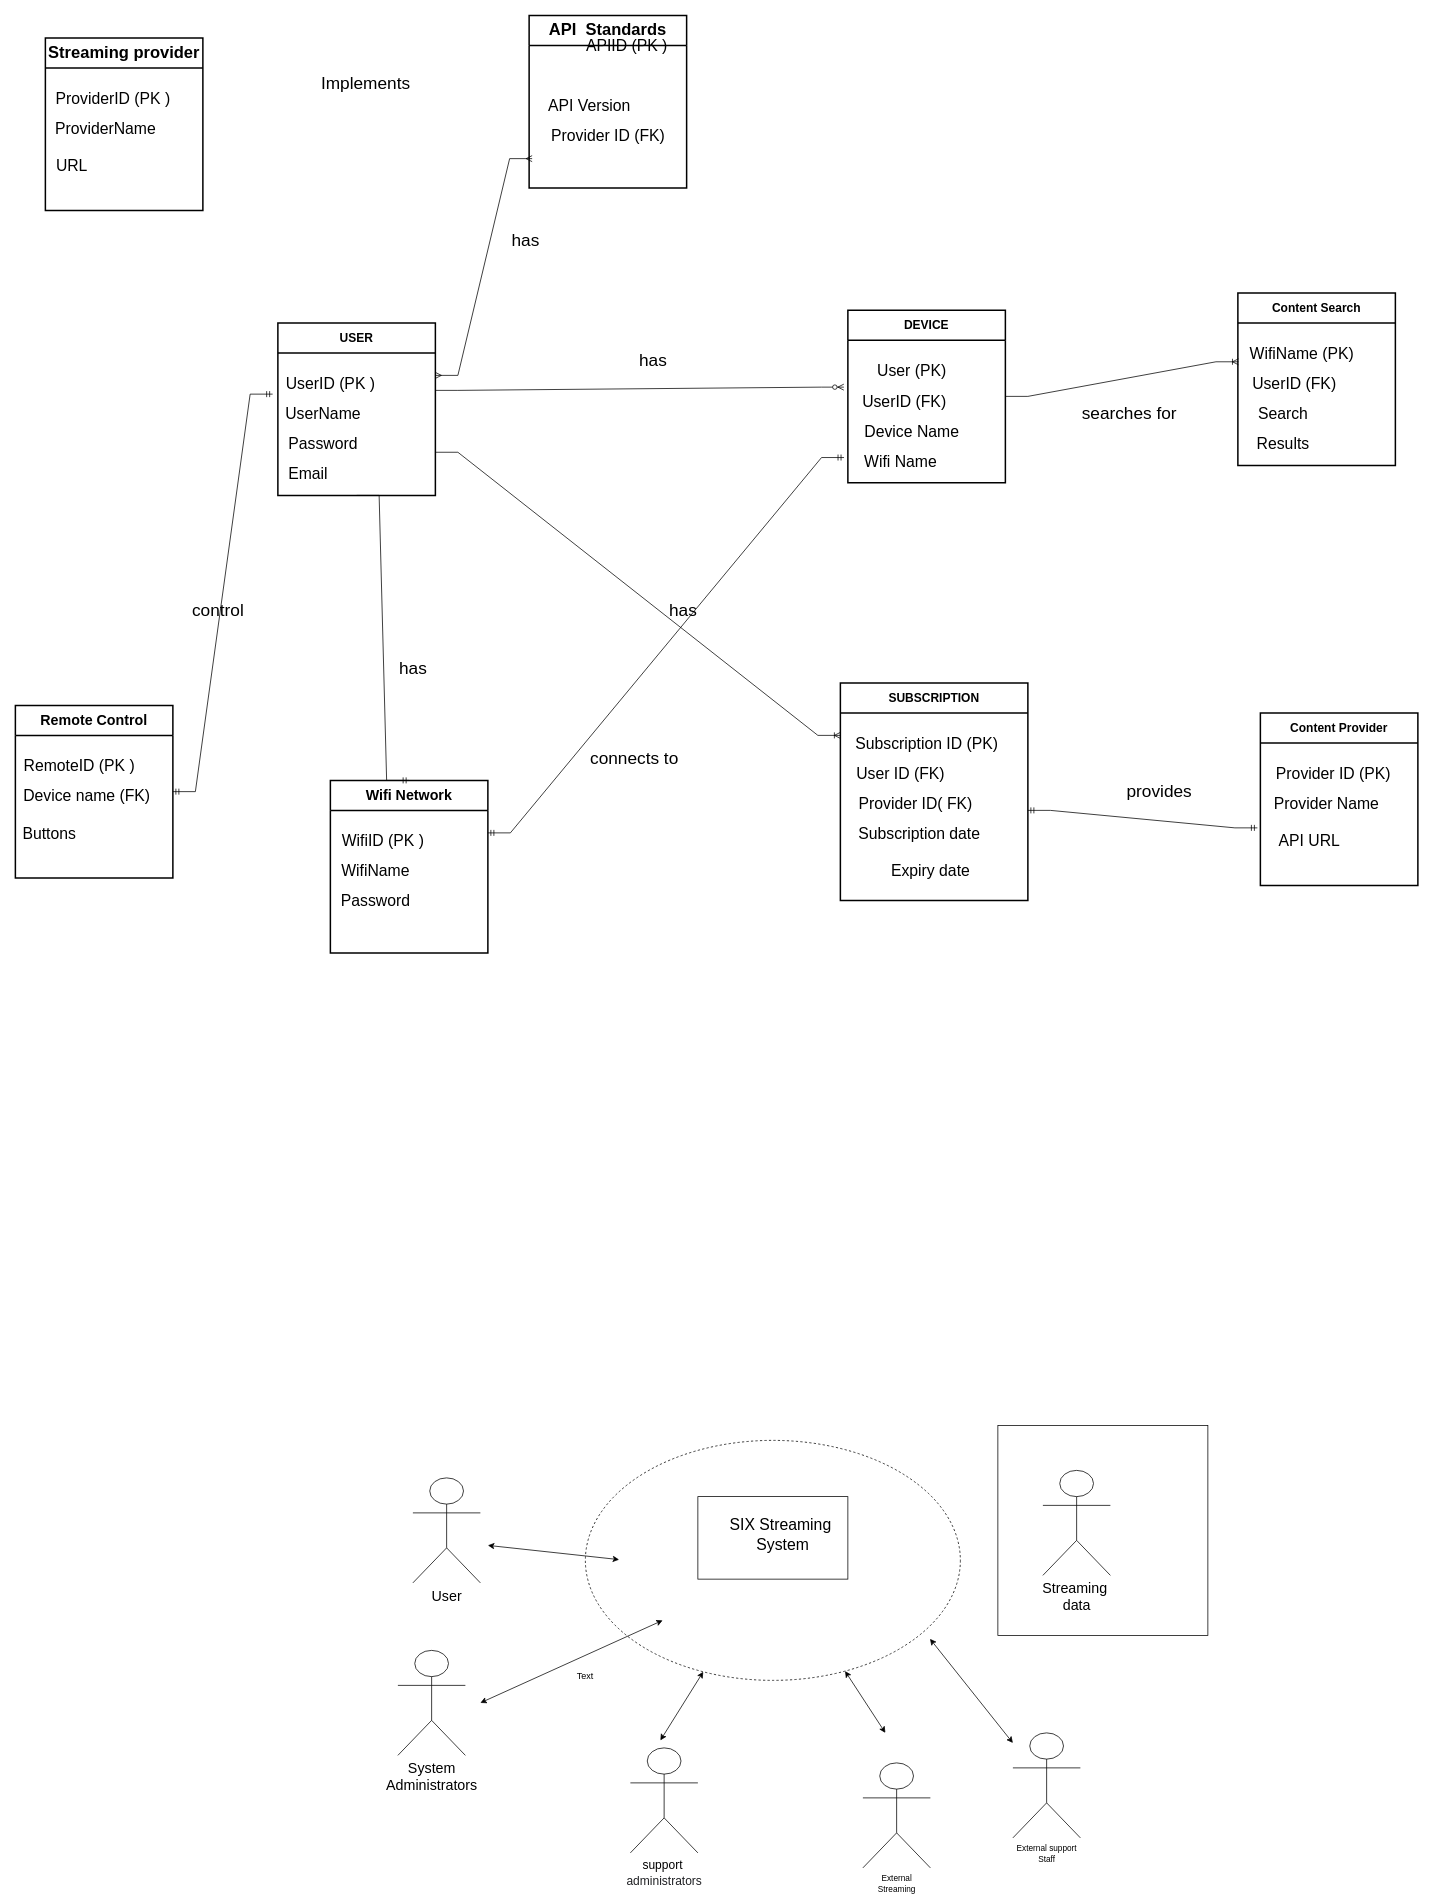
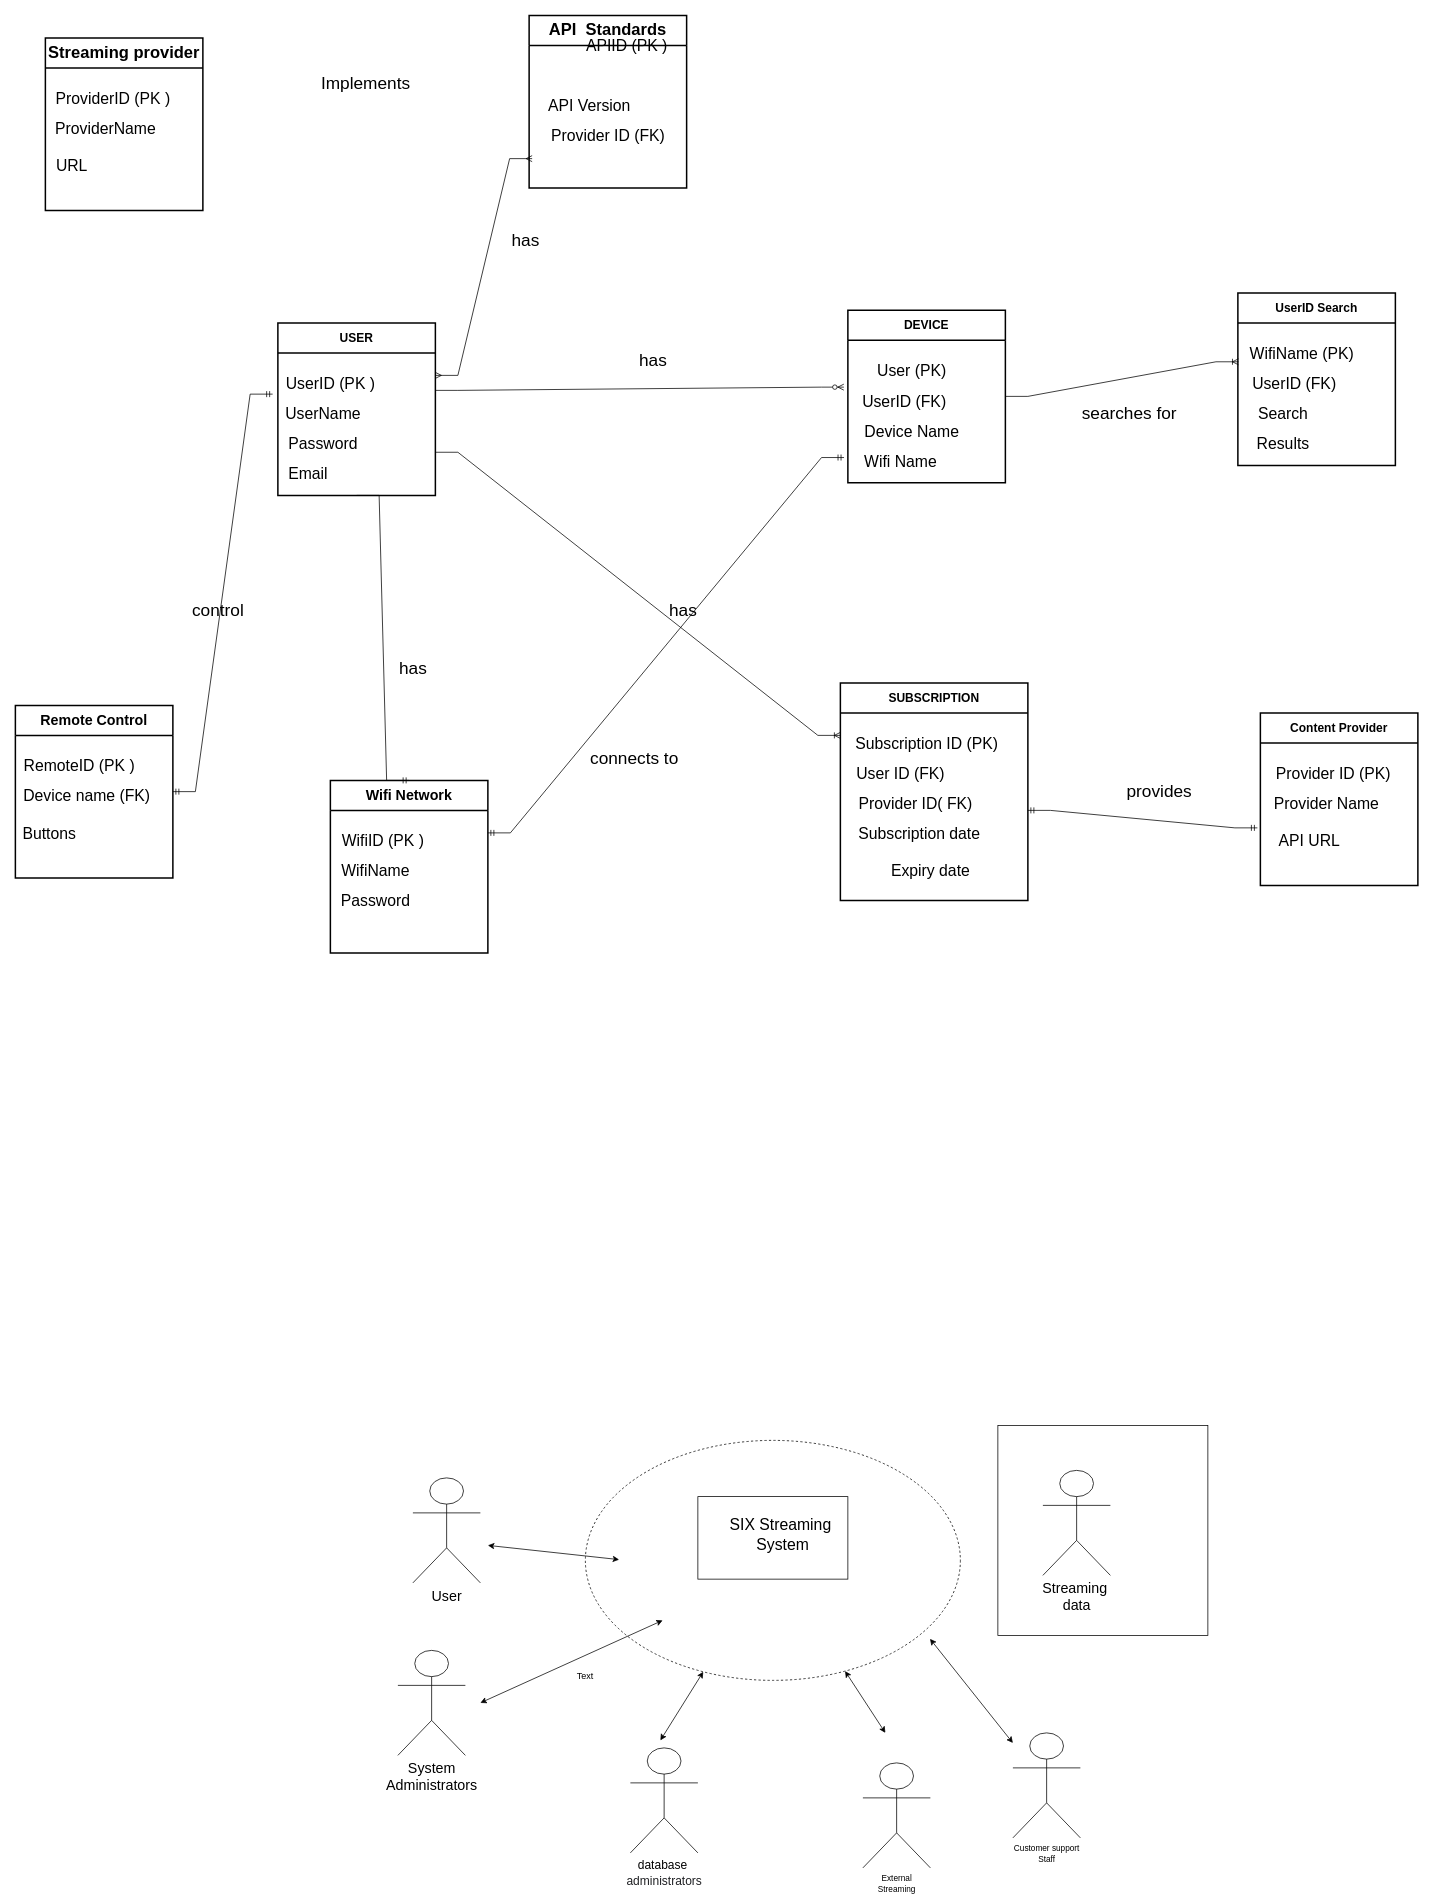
node "Content Search": label "Content Search" -> "UserID Search"
node "External support Staff": label "External support Staff" -> "Customer support Staff"
node "support administrators": label "support administrators" -> "database administrators"
